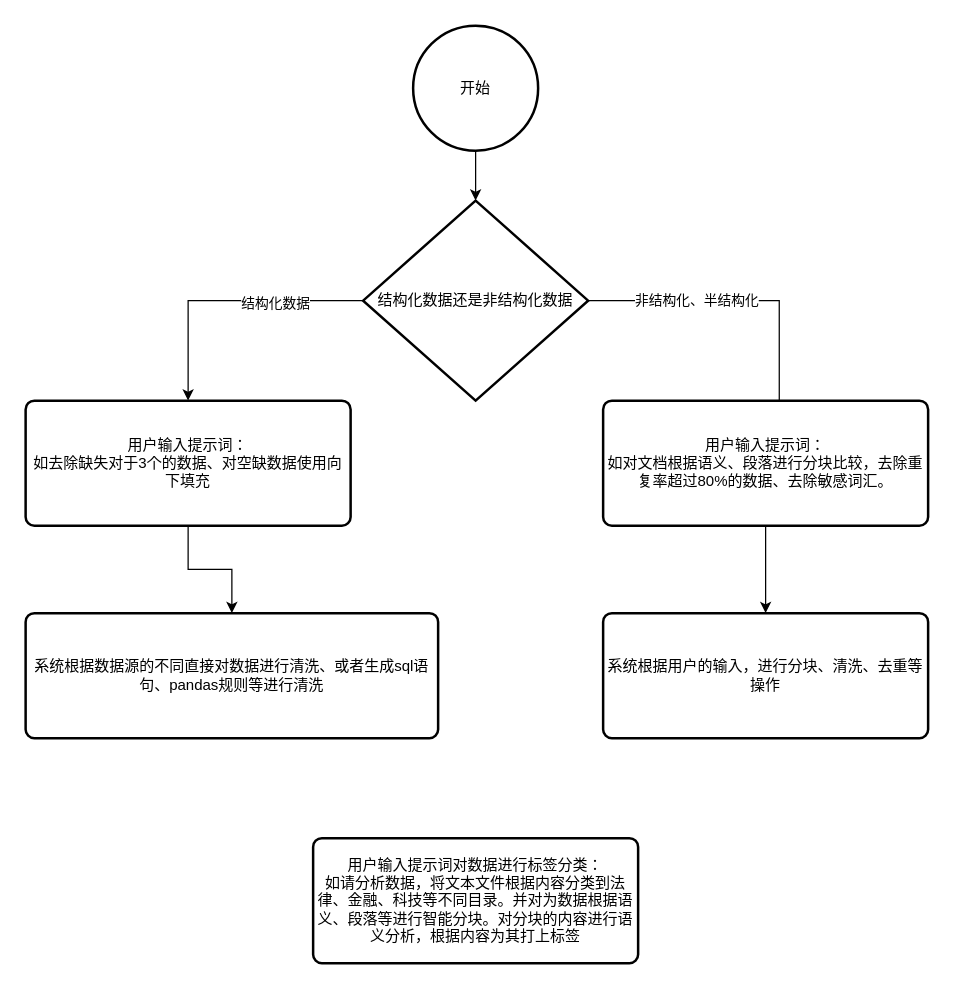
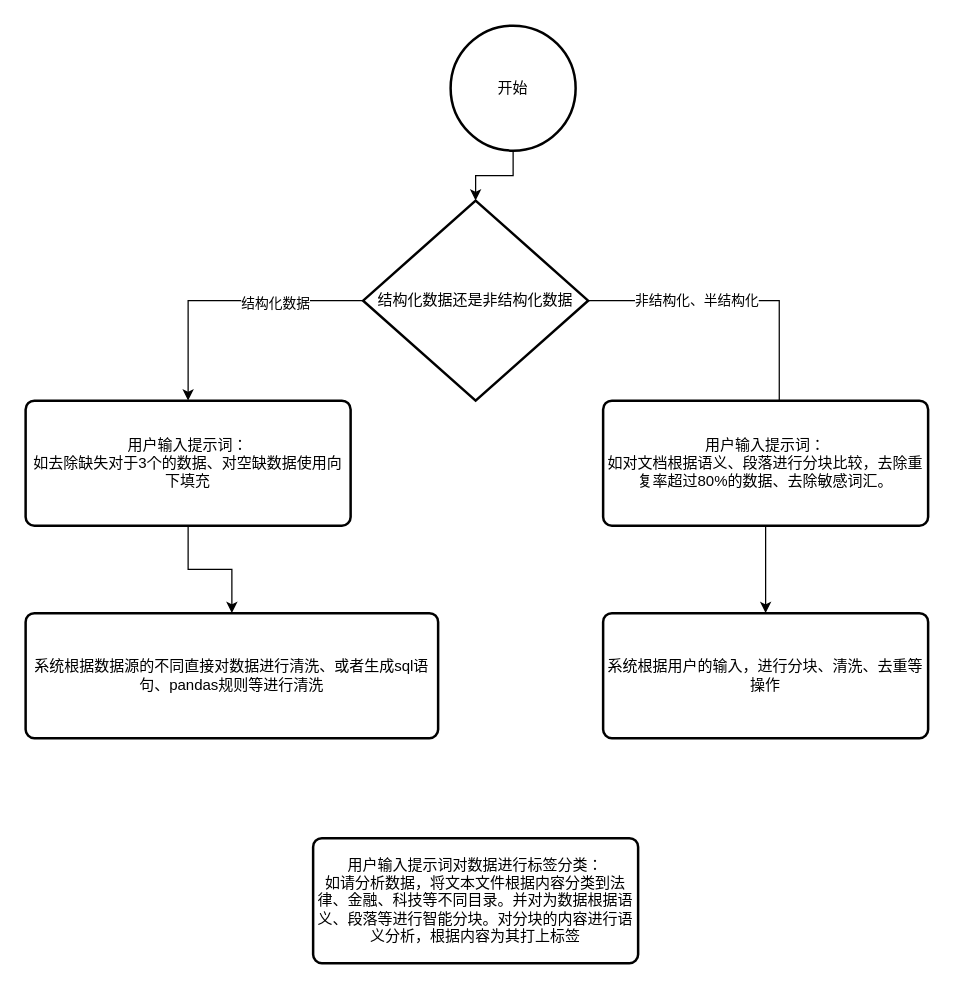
node "开始": moved (476, 88) -> (513, 88)
